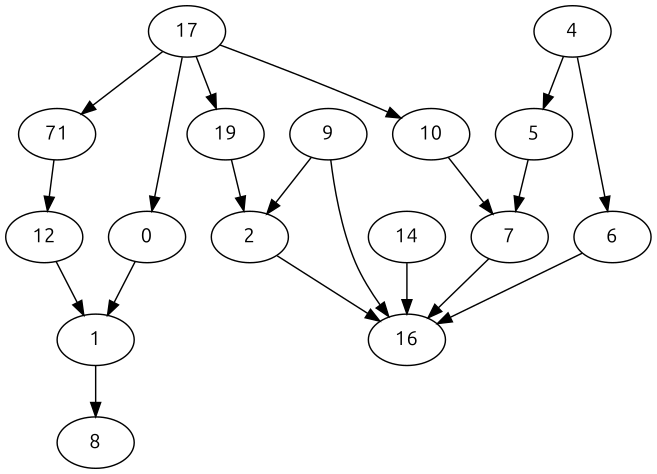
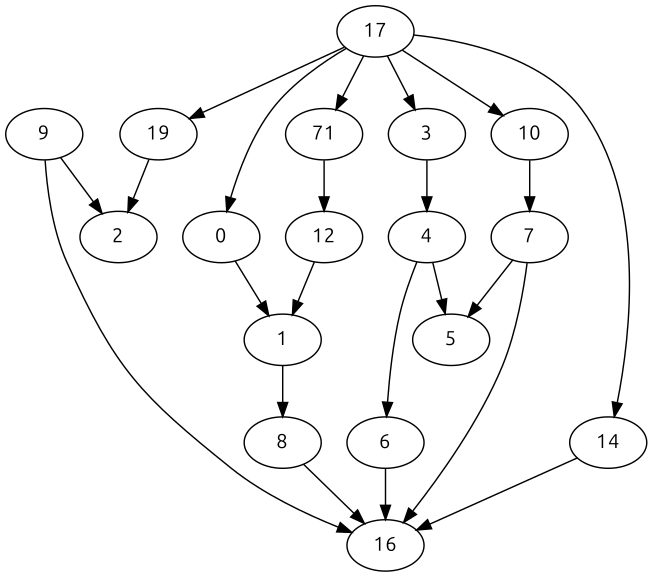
node "3": added
edge "17" -> "14": added
edge "5" -> "7": reversed
edge "2" -> "16": now "8" -> "16"
